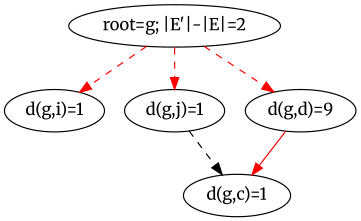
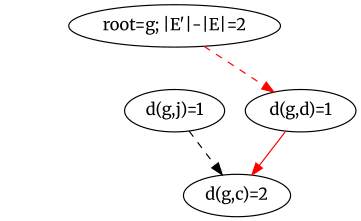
edge "root=g; |E'|-|E|=2" -> "d(g,j)=1": removed
node "d(g,i)=1": removed
node "d(g,d)=9": label "d(g,d)=9" -> "d(g,d)=1"
node "d(g,c)=1": label "d(g,c)=1" -> "d(g,c)=2"
